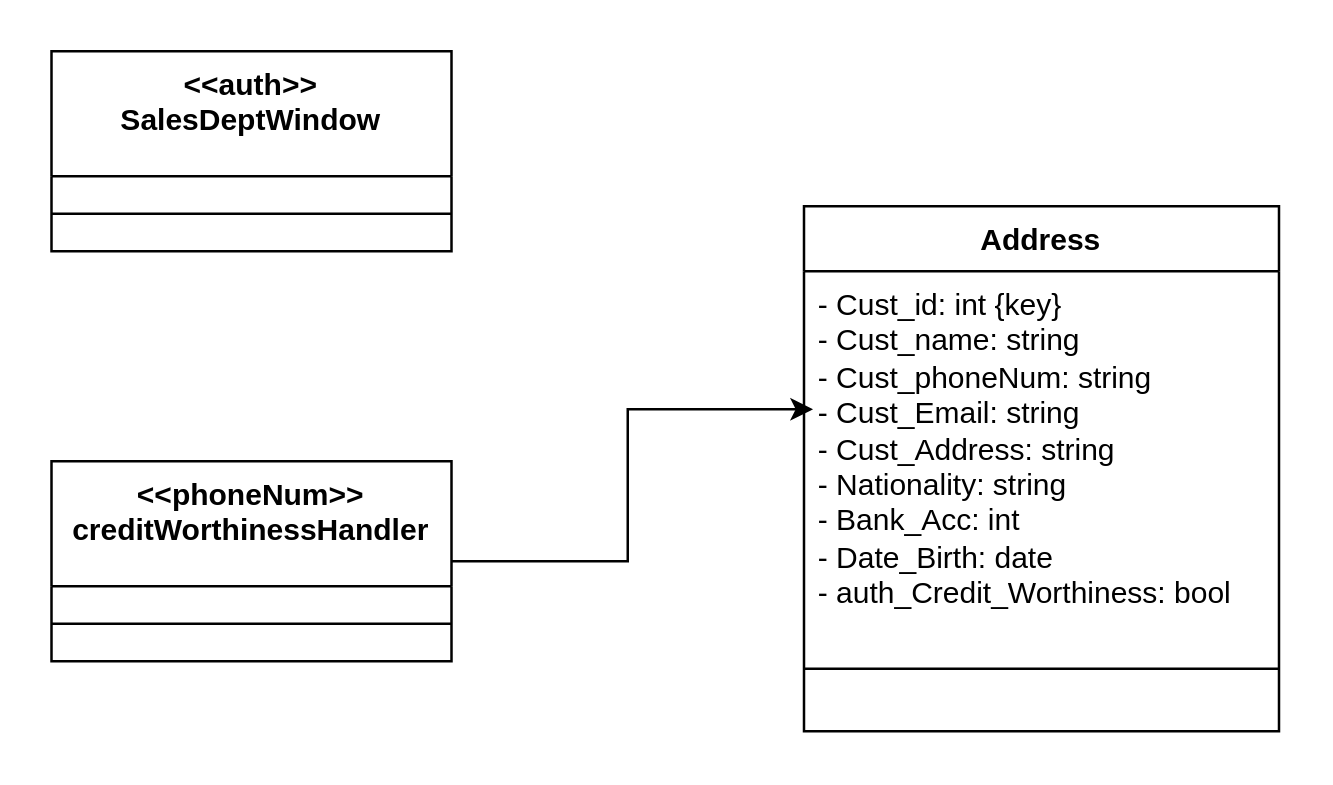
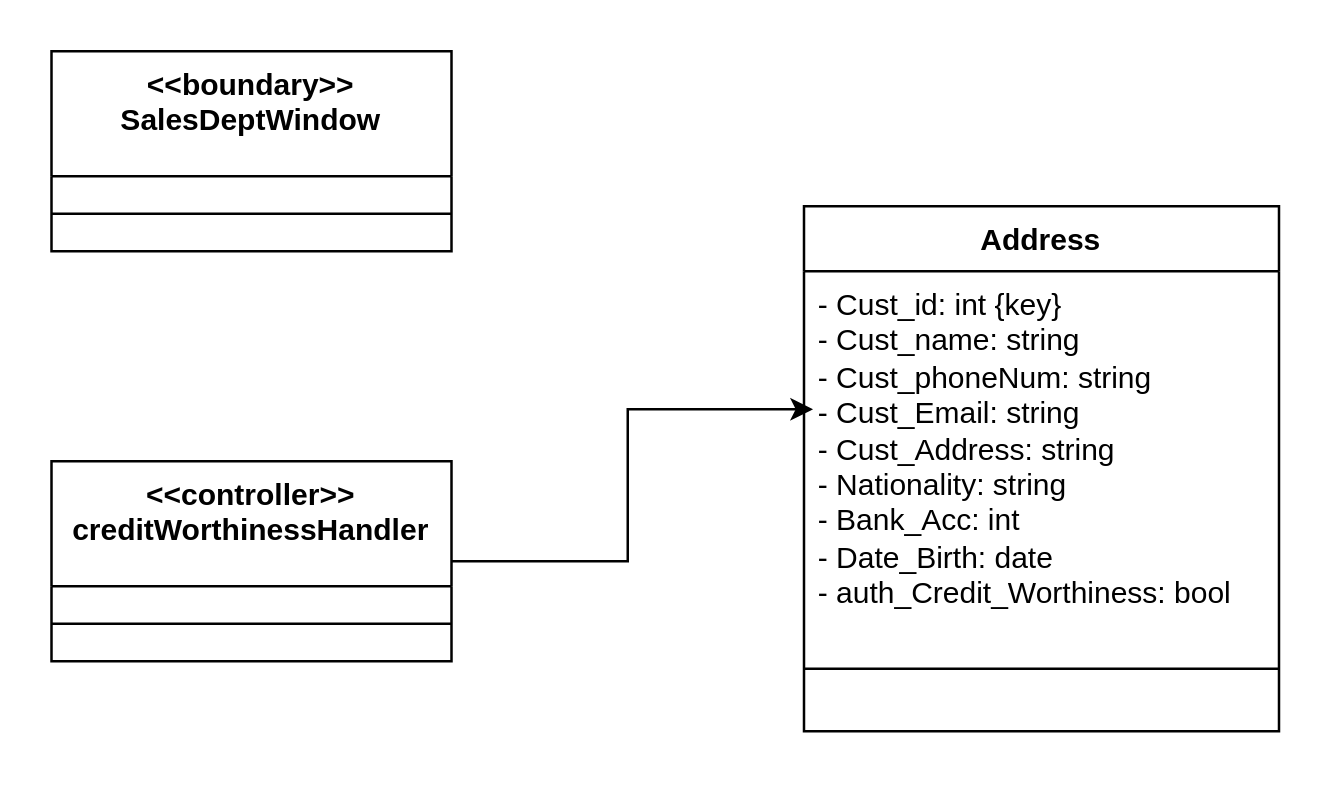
node "<<auth>> SalesDeptWindow": label "<<auth>> SalesDeptWindow" -> "<<boundary>> SalesDeptWindow"
node "<<phoneNum>> creditWorthinessHandler": label "<<phoneNum>> creditWorthinessHandler" -> "<<controller>> creditWorthinessHandler"
